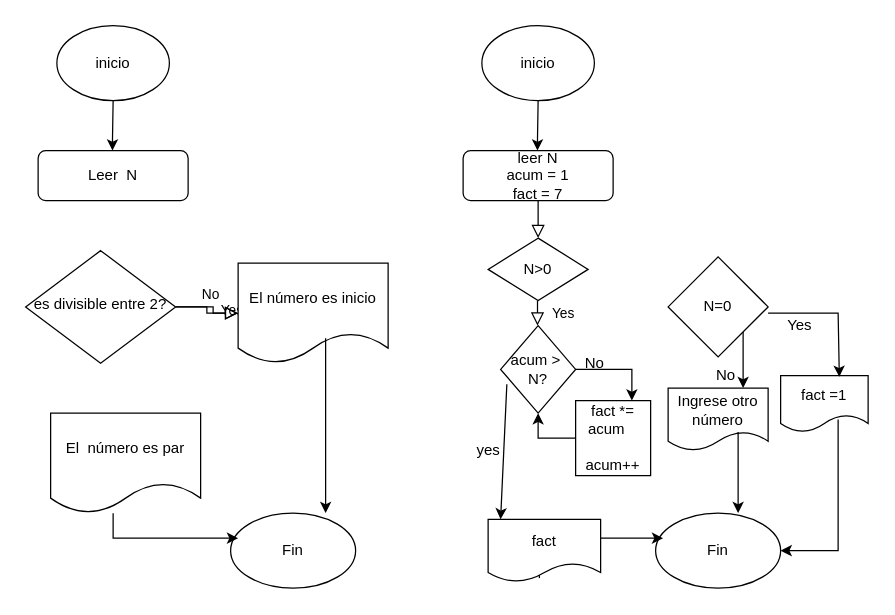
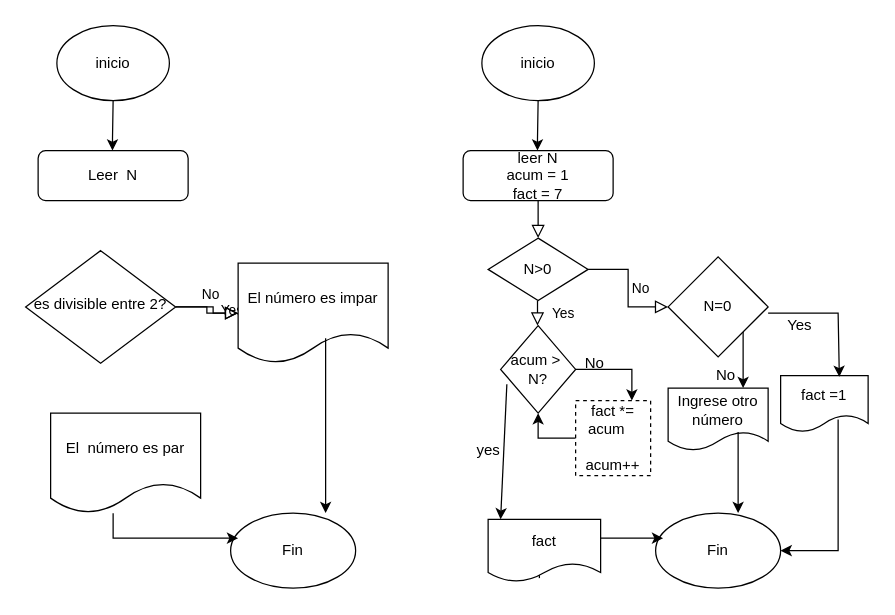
edge "N>0" -> "N=0": added, label "No"
node "El número es inicio": label "El número es inicio" -> "El número es impar"
node "fact *= acum acum++": style solid -> dashed
